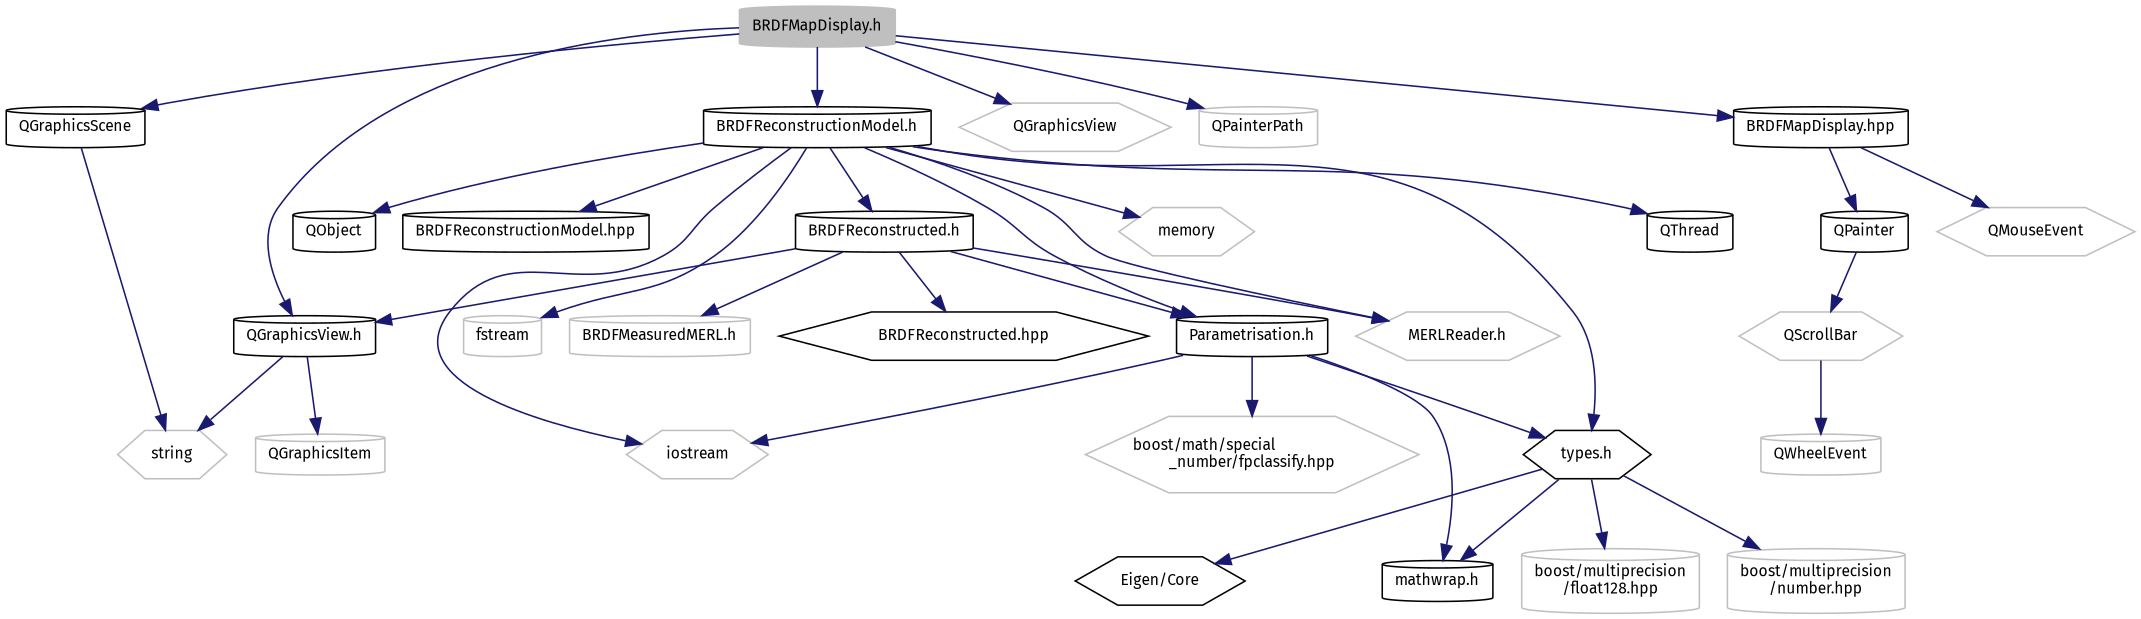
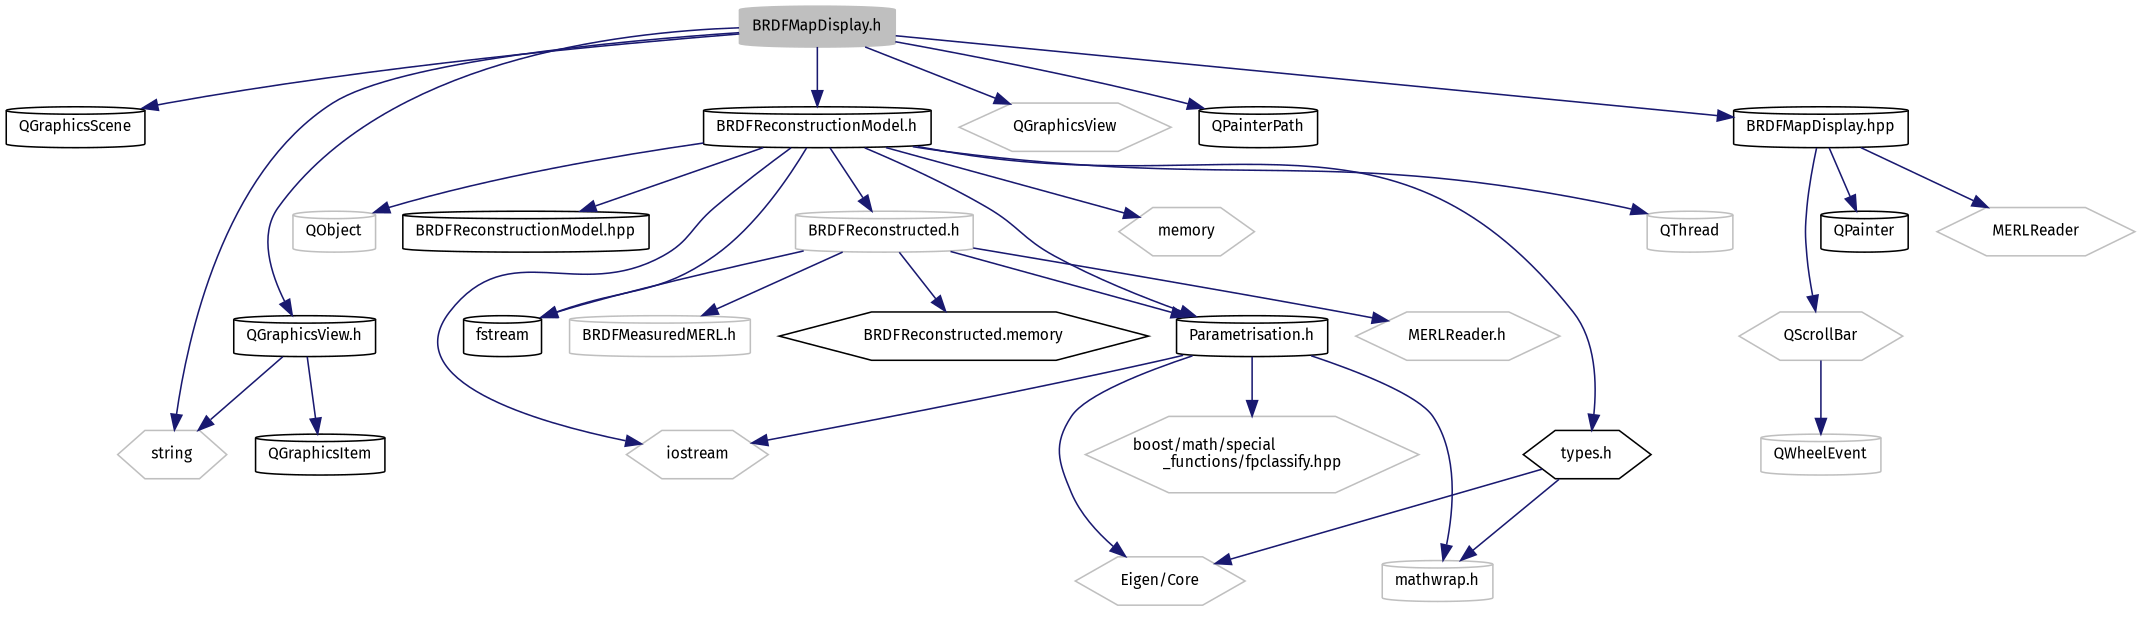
node "QPainterPath": color grey75 -> black
node "QObject": color black -> grey75
node "BRDFReconstructed.h": color black -> grey75
node "QThread": color black -> grey75
node "QMouseEvent": label "QMouseEvent" -> "MERLReader"
edge "BRDFReconstructionModel.h" -> "MERLReader.h": removed
edge "QPainter" -> "QScrollBar": now "BRDFMapDisplay.hpp" -> "QScrollBar"
edge "QGraphicsScene" -> "string": now "BRDFMapDisplay.h" -> "string"
edge "BRDFReconstructed.h" -> "QGraphicsView.h": now "BRDFReconstructed.h" -> "fstream"
node "fstream": color grey75 -> black
node "BRDFReconstructed.hpp": label "BRDFReconstructed.hpp" -> "BRDFReconstructed.memory"
edge "Parametrisation.h" -> "types.h": now "Parametrisation.h" -> "Eigen/Core"
node "QGraphicsItem": color grey75 -> black
node "boost/math/special _number/fpclassify.hpp": label "boost/math/special _number/fpclassify.hpp" -> "boost/math/special _functions/fpclassify.hpp"
node "Eigen/Core": color black -> grey75
node "mathwrap.h": color black -> grey75
node "boost/multiprecision /float128.hpp": removed
node "boost/multiprecision /number.hpp": removed
